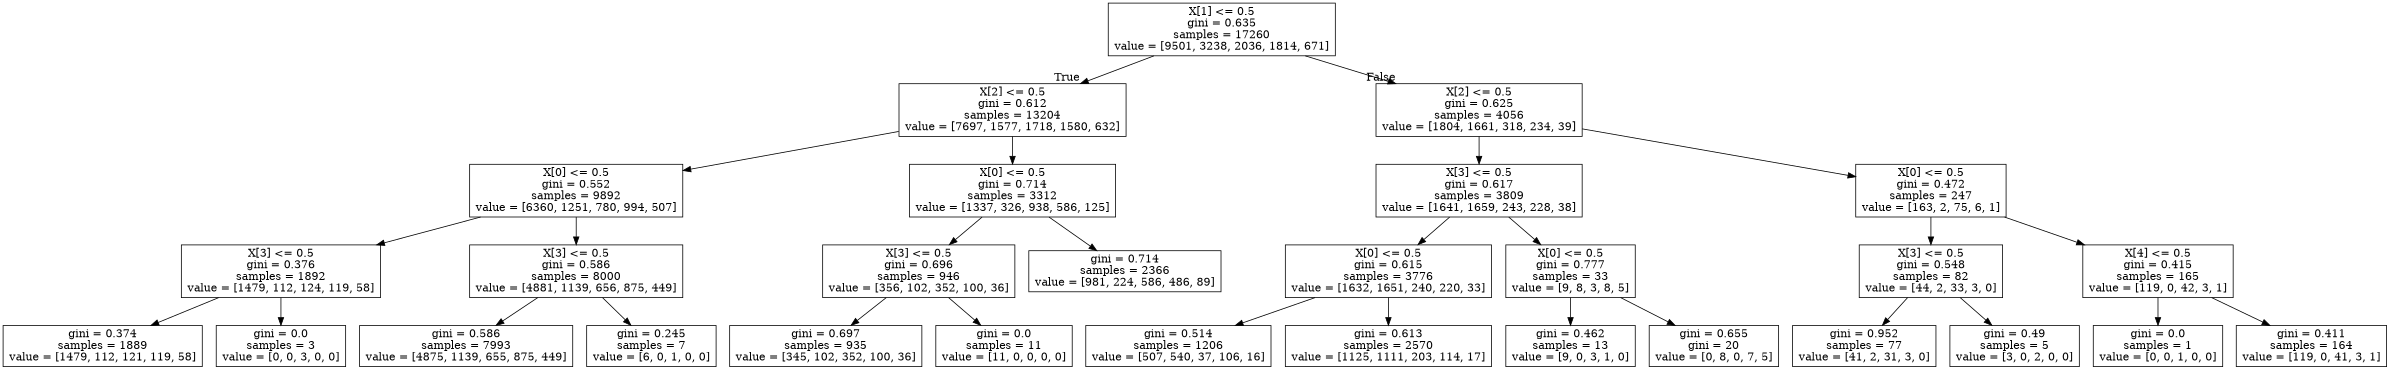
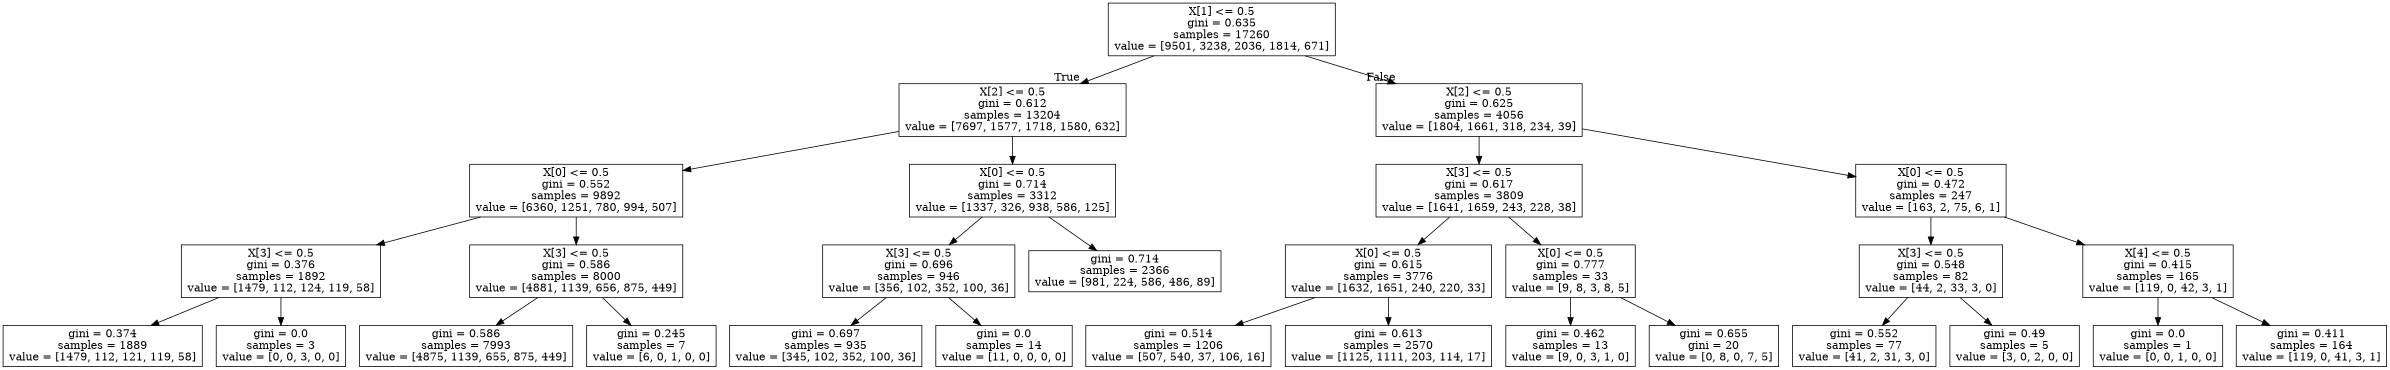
node "gini = 0.0 samples = 11 value = [11, 0, 0, 0, 0]": label "gini = 0.0 samples = 11 value = [11, 0, 0, 0, 0]" -> "gini = 0.0 samples = 14 value = [11, 0, 0, 0, 0]"
node "gini = 0.952 samples = 77 value = [41, 2, 31, 3, 0]": label "gini = 0.952 samples = 77 value = [41, 2, 31, 3, 0]" -> "gini = 0.552 samples = 77 value = [41, 2, 31, 3, 0]"
